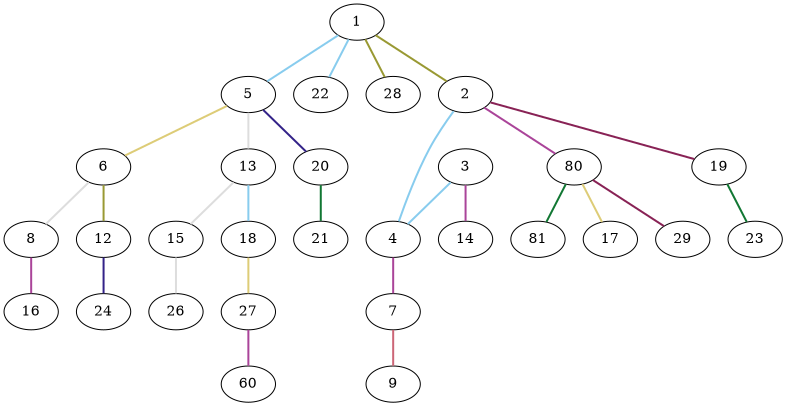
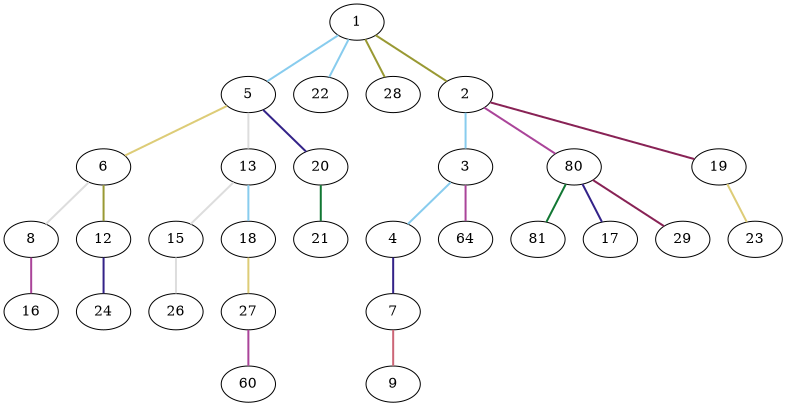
edge "2" -- "4": now "2" -- "3"
edge "80" -- "17": color #ddcc77 -> #332288
edge "19" -- "23": color #117733 -> #ddcc77
node "14": label "14" -> "64"
edge "4" -- "7": color #aa4499 -> #332288
